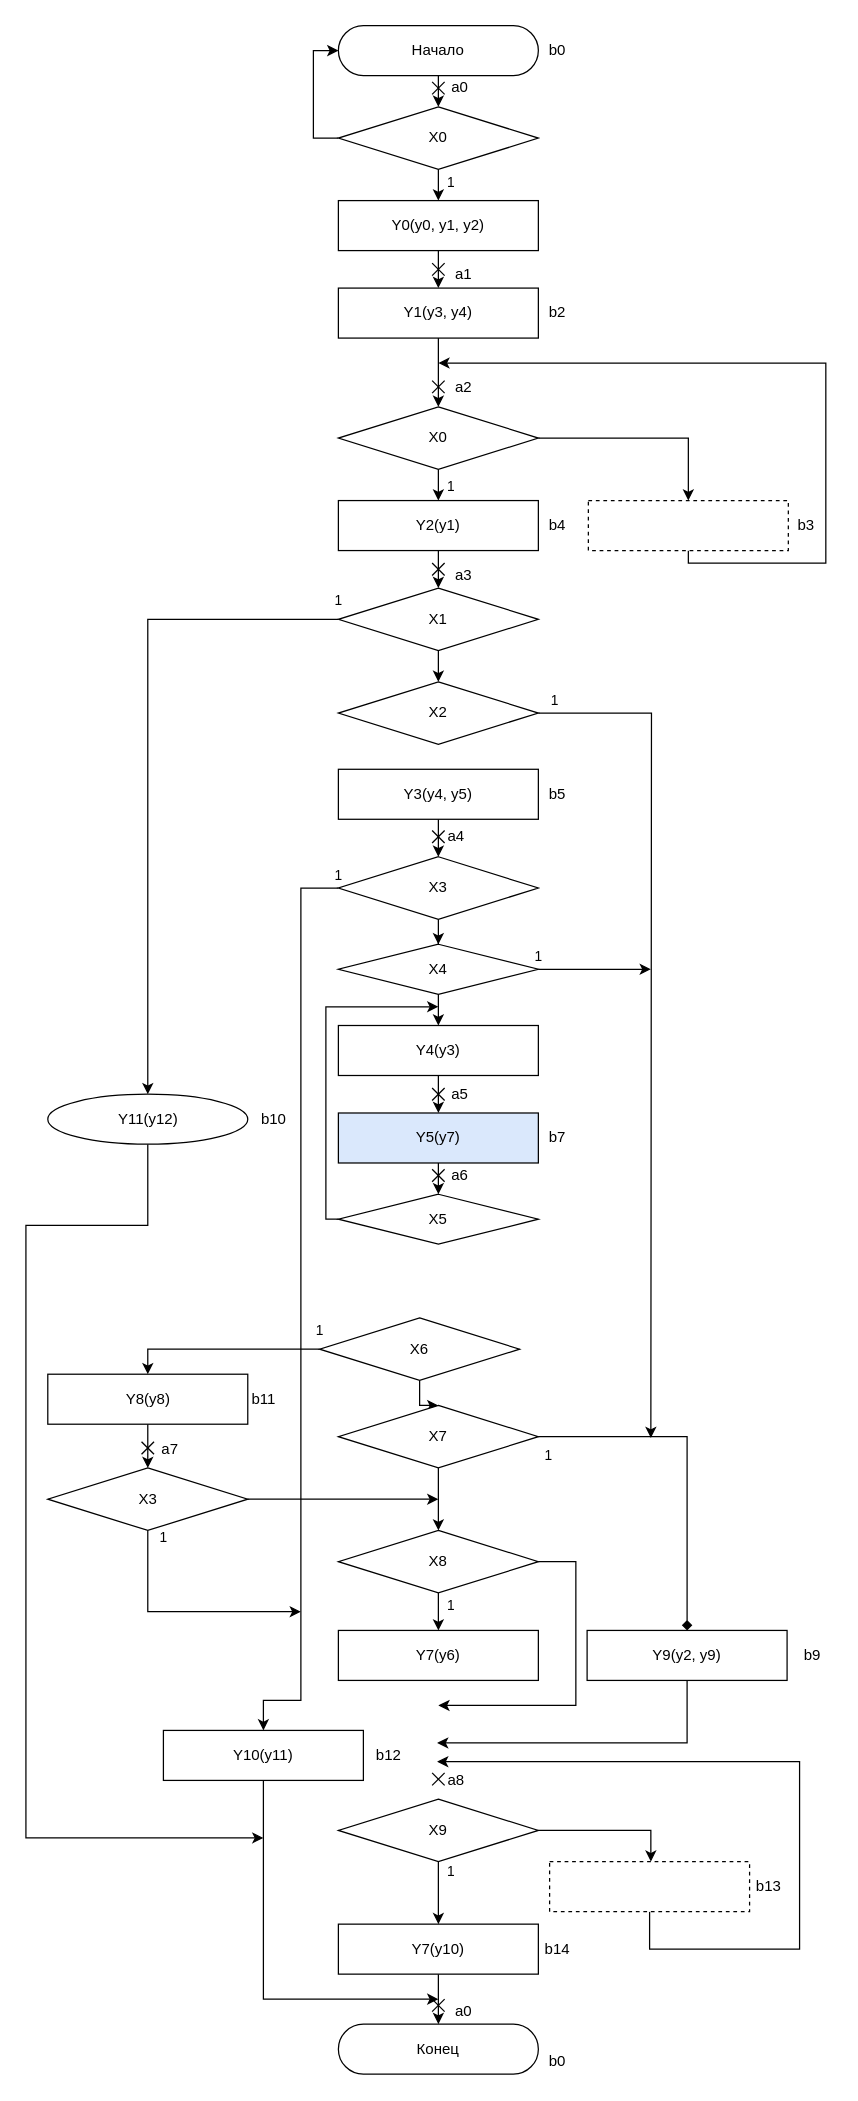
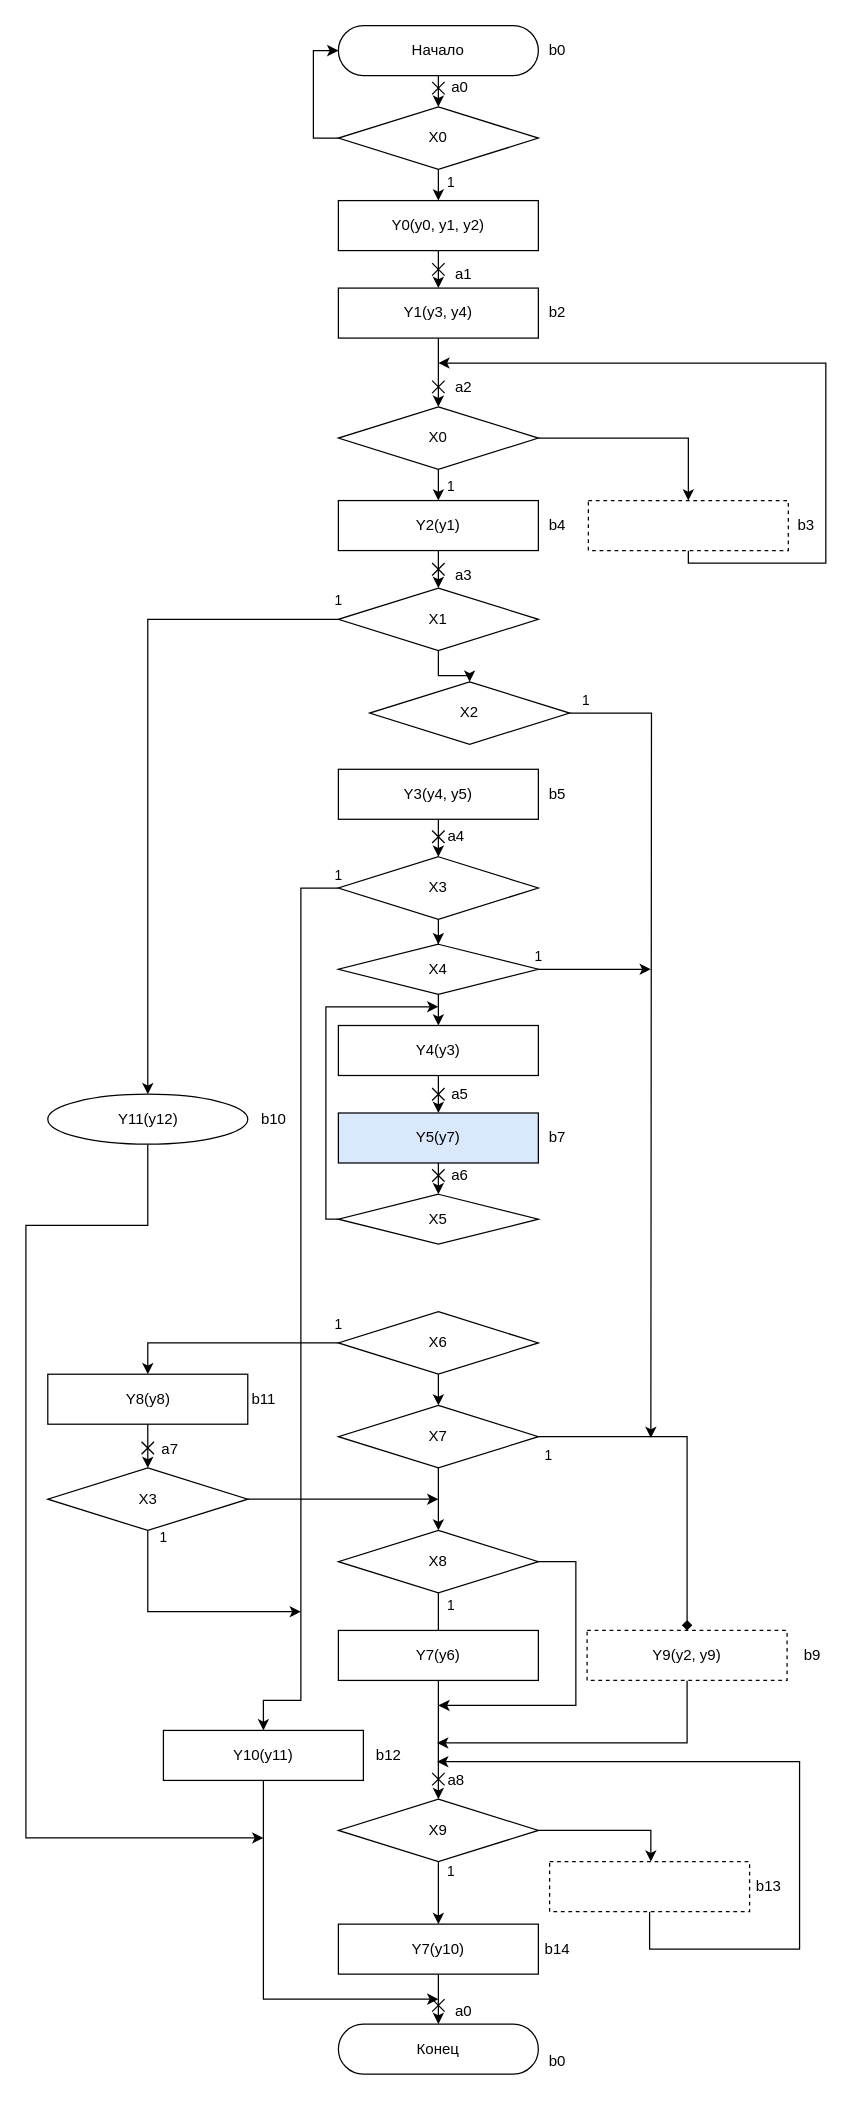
node "X2": moved (438, 713) -> (469, 713)
node "X6": moved (419, 1349) -> (438, 1343)
edge "X8" -> "Y7(y6)": arrowhead classic -> none
node "Y9(y2, y9)": style solid -> dashed
edge "Y7(y6)" -> "X9": added
